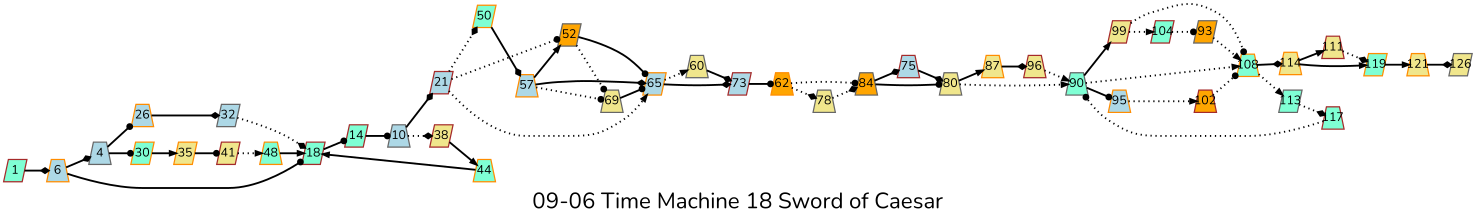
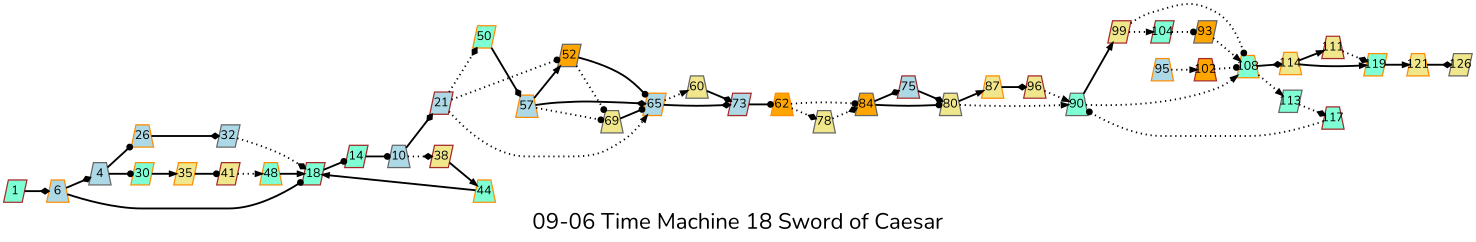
edge "90" -> "95": removed
